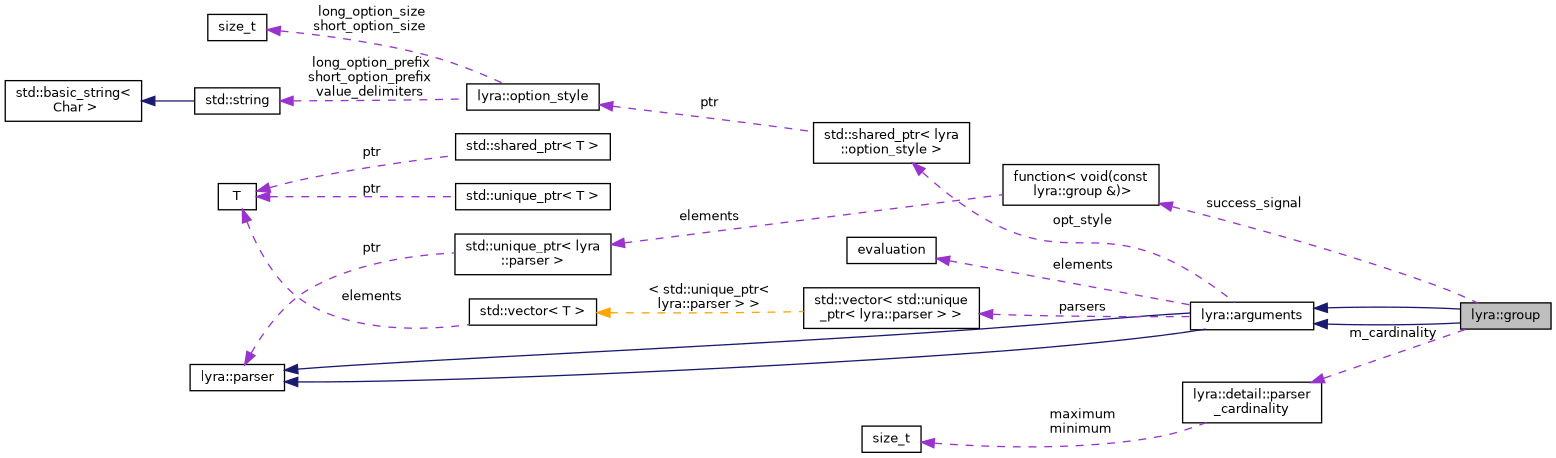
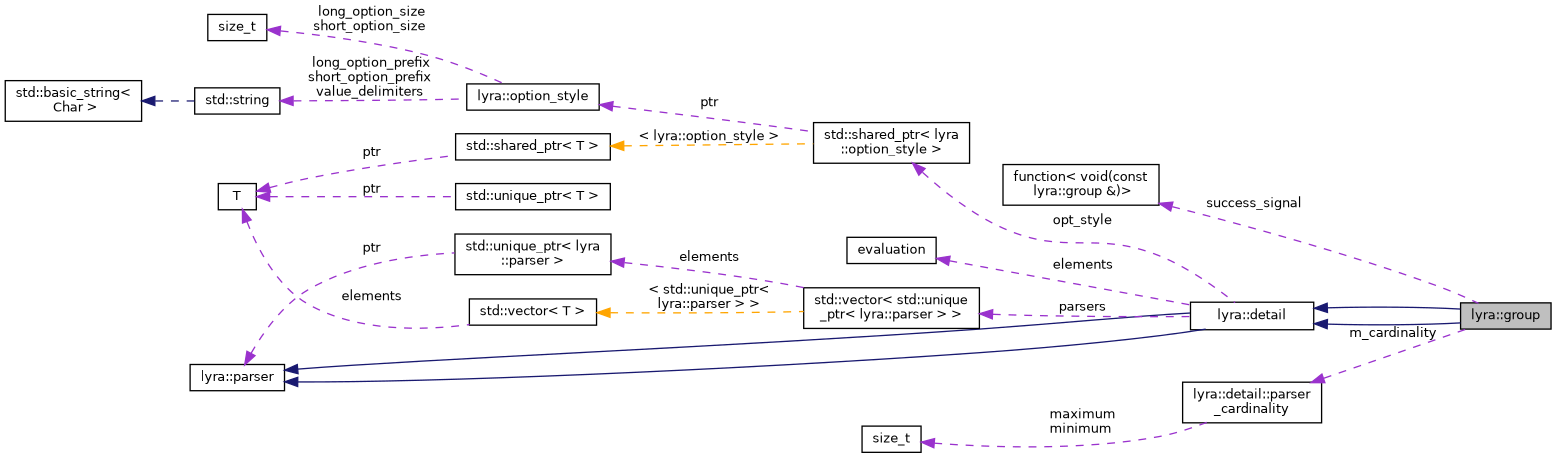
edge "std::string" -> "std::basic_string< Char >": style solid -> dashed
edge "std::shared_ptr< lyra ::option_style >" -> "std::shared_ptr< T >": added, label "< lyra::option_style >"
edge "function< void(const lyra::group &)>" -> "std::unique_ptr< lyra ::parser >": now "std::vector< std::unique _ptr< lyra::parser > >" -> "std::unique_ptr< lyra ::parser >"
node "lyra::arguments": label "lyra::arguments" -> "lyra::detail"
